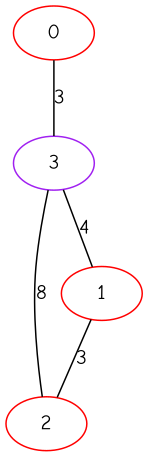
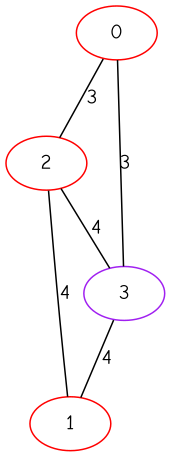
edge "0" -- "2": added, label "3"
edge "3" -- "2": label "8" -> "4"
edge "1" -- "2": label "3" -> "4"
